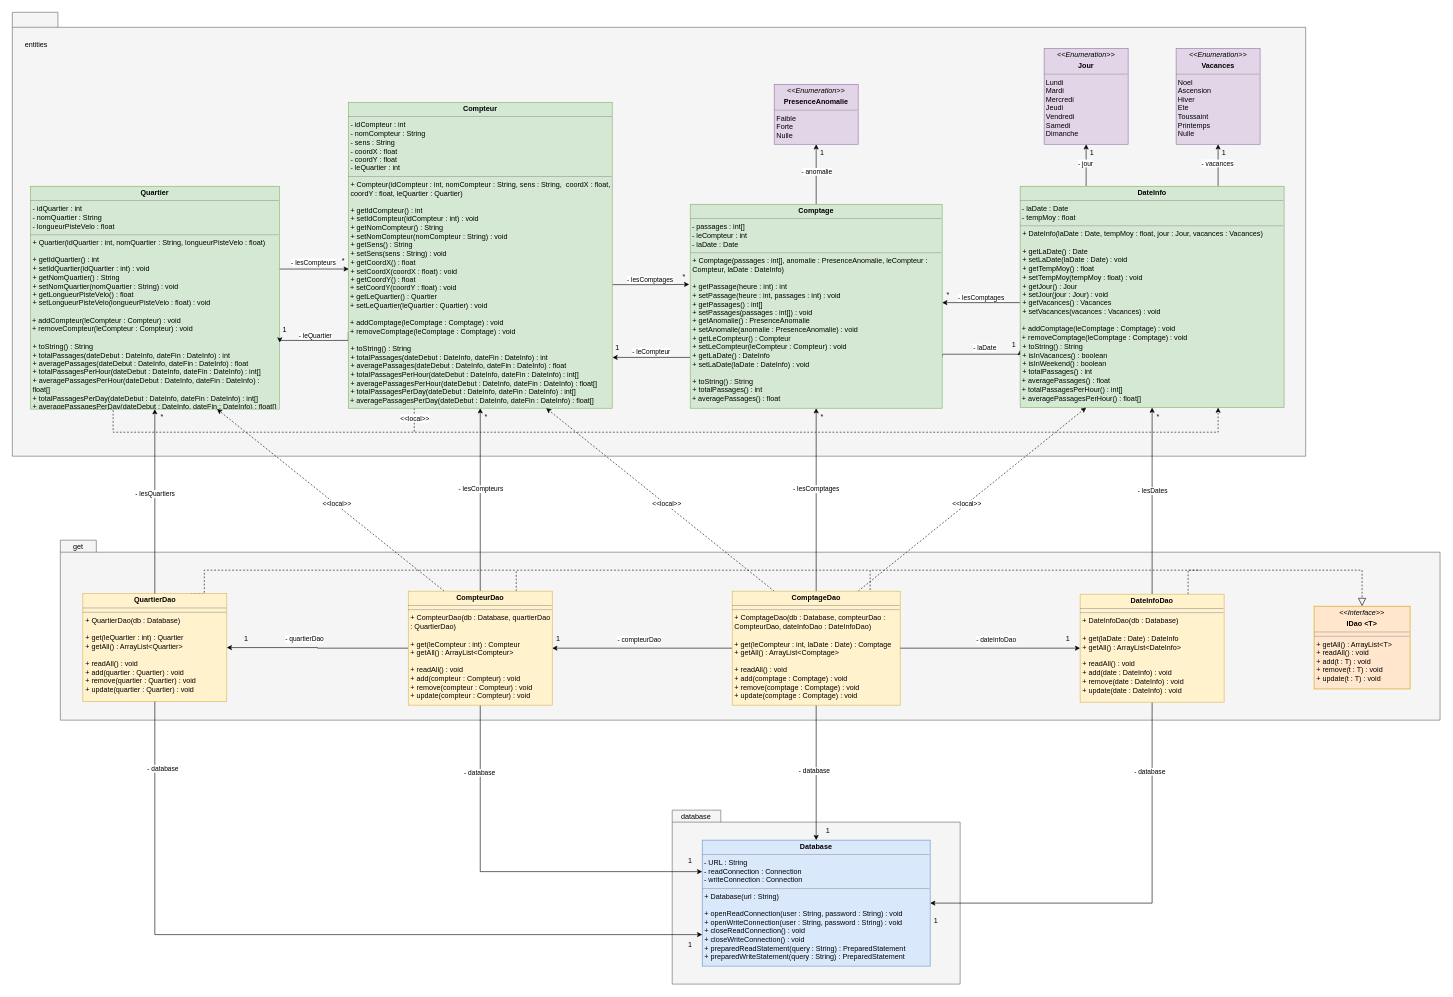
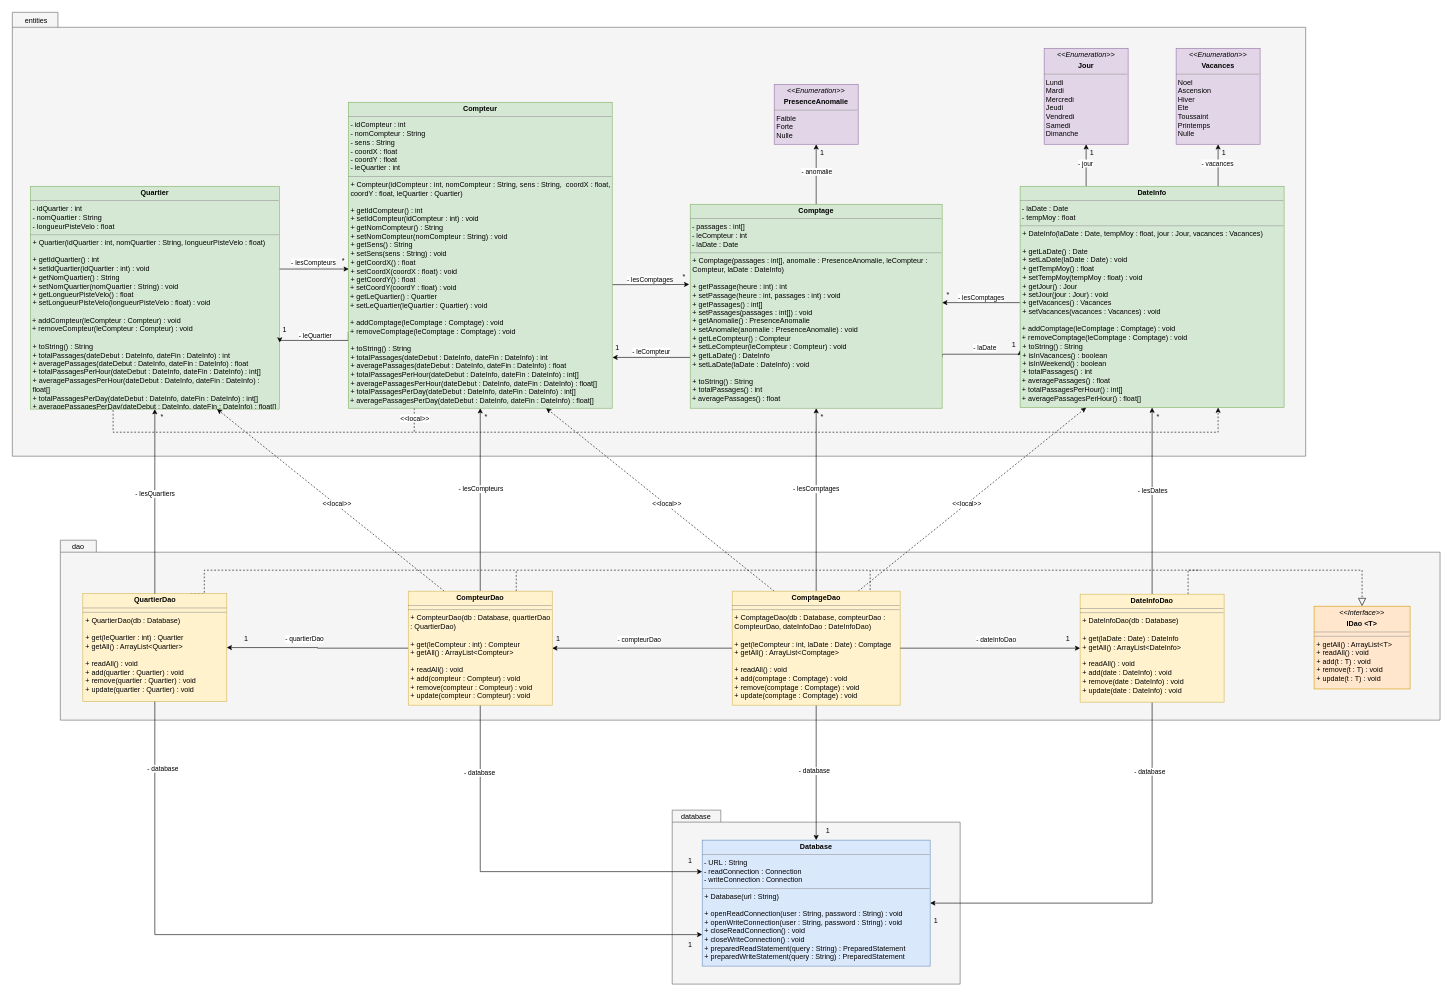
node "entities": moved (36, 45) -> (36, 21)
node "get": label "get" -> "dao"
